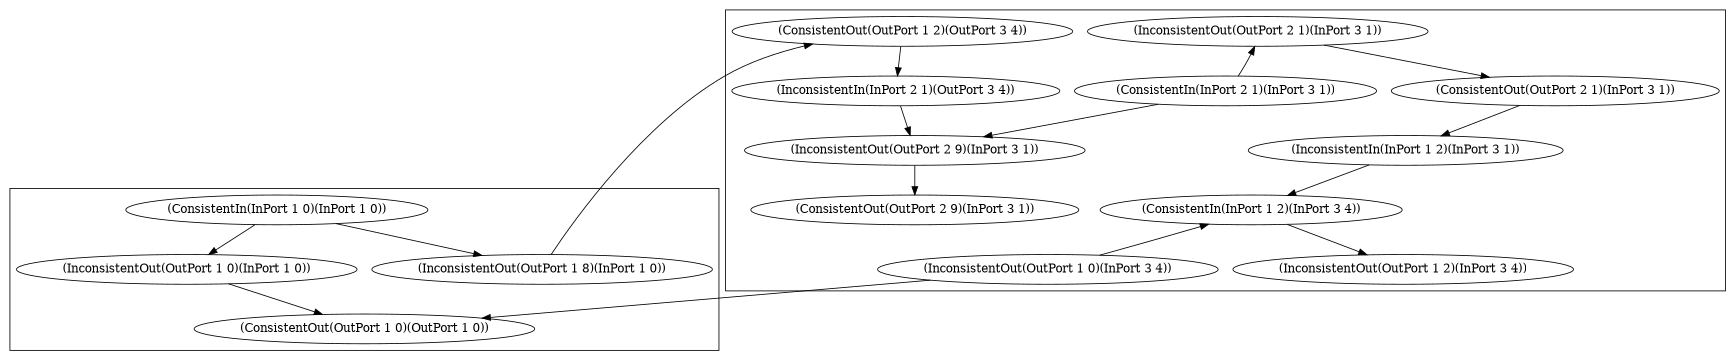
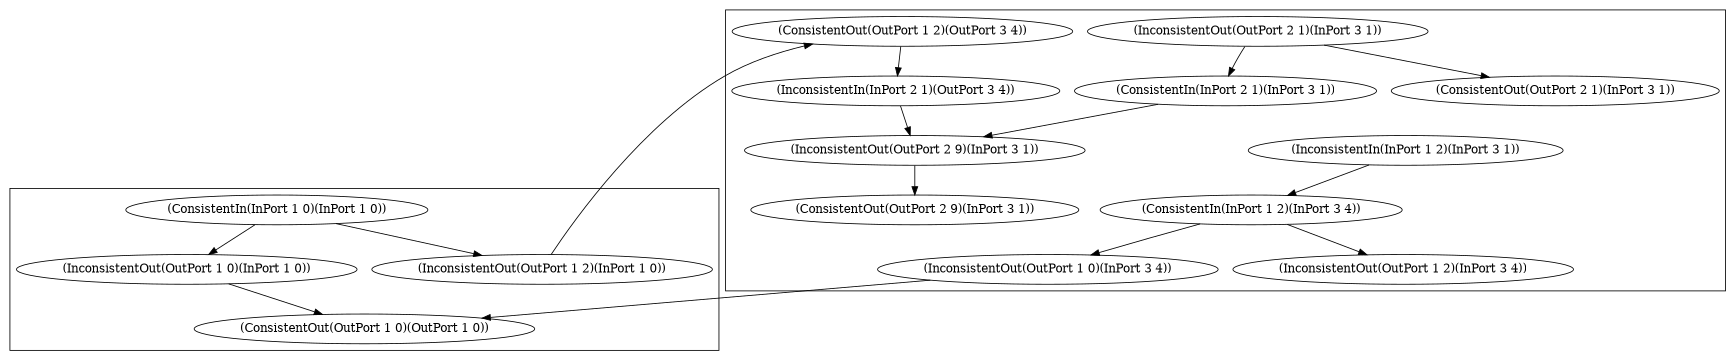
edge "(ConsistentIn(InPort 2 1)(InPort 3 1))" -> "(InconsistentOut(OutPort 2 1)(InPort 3 1))": reversed
edge "(ConsistentOut(OutPort 2 1)(InPort 3 1))" -> "(InconsistentIn(InPort 1 2)(InPort 3 1))": removed
edge "(InconsistentOut(OutPort 1 0)(InPort 3 4))" -> "(ConsistentIn(InPort 1 2)(InPort 3 4))": reversed
node "(InconsistentOut(OutPort 1 8)(InPort 1 0))": label "(InconsistentOut(OutPort 1 8)(InPort 1 0))" -> "(InconsistentOut(OutPort 1 2)(InPort 1 0))"
